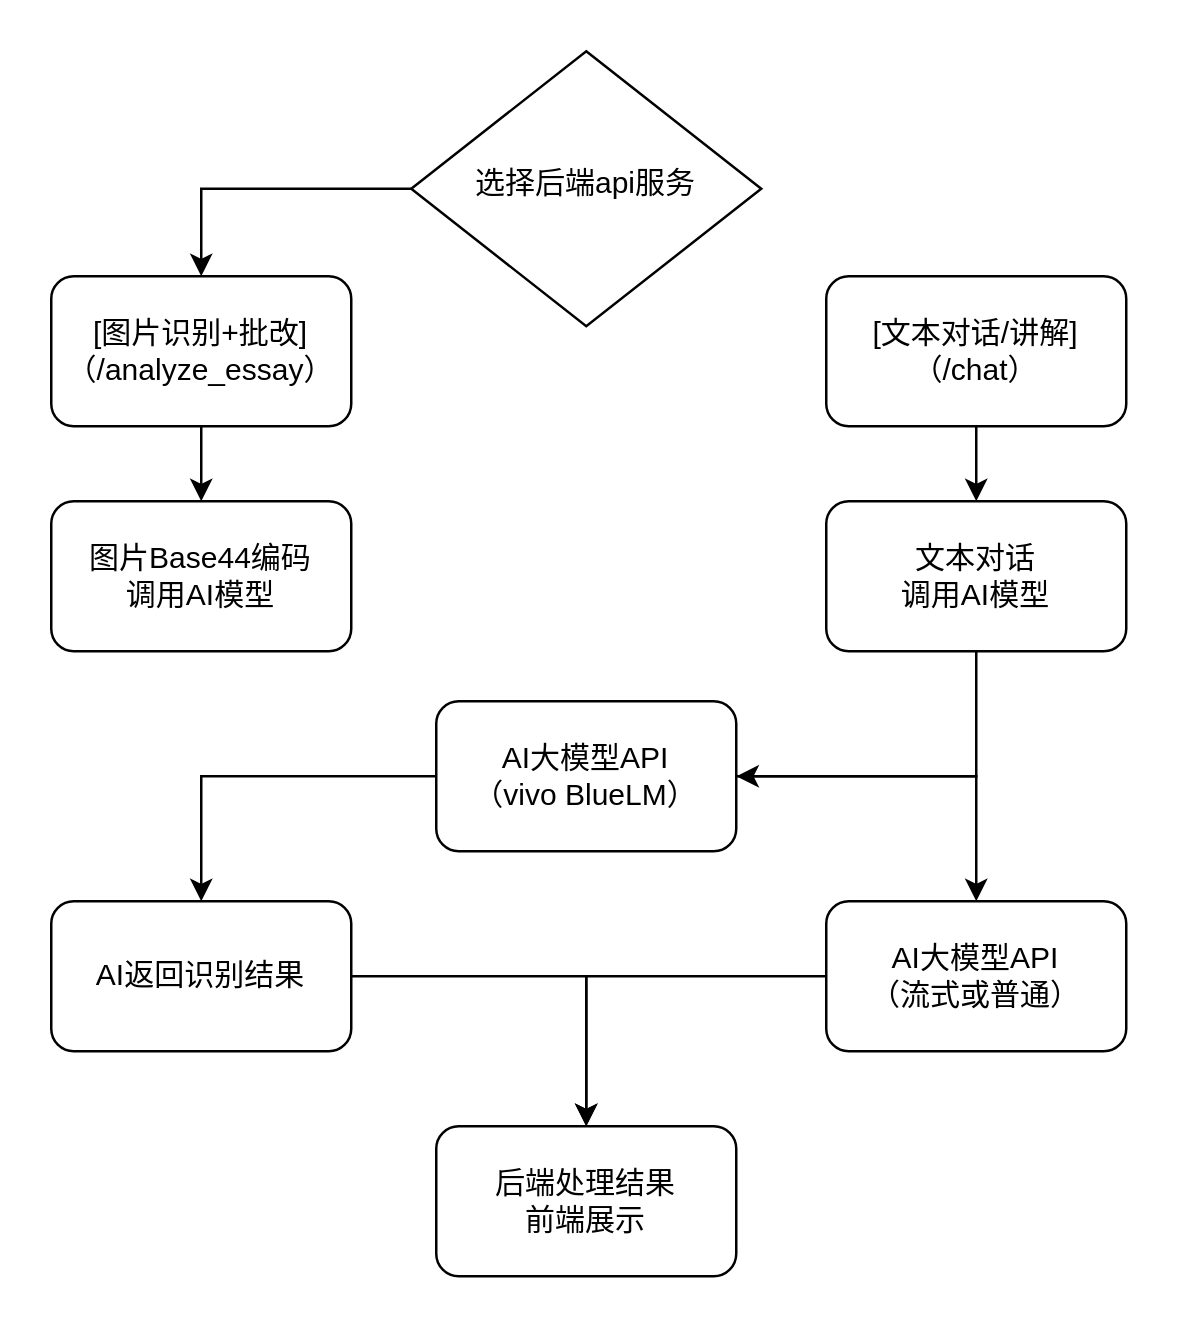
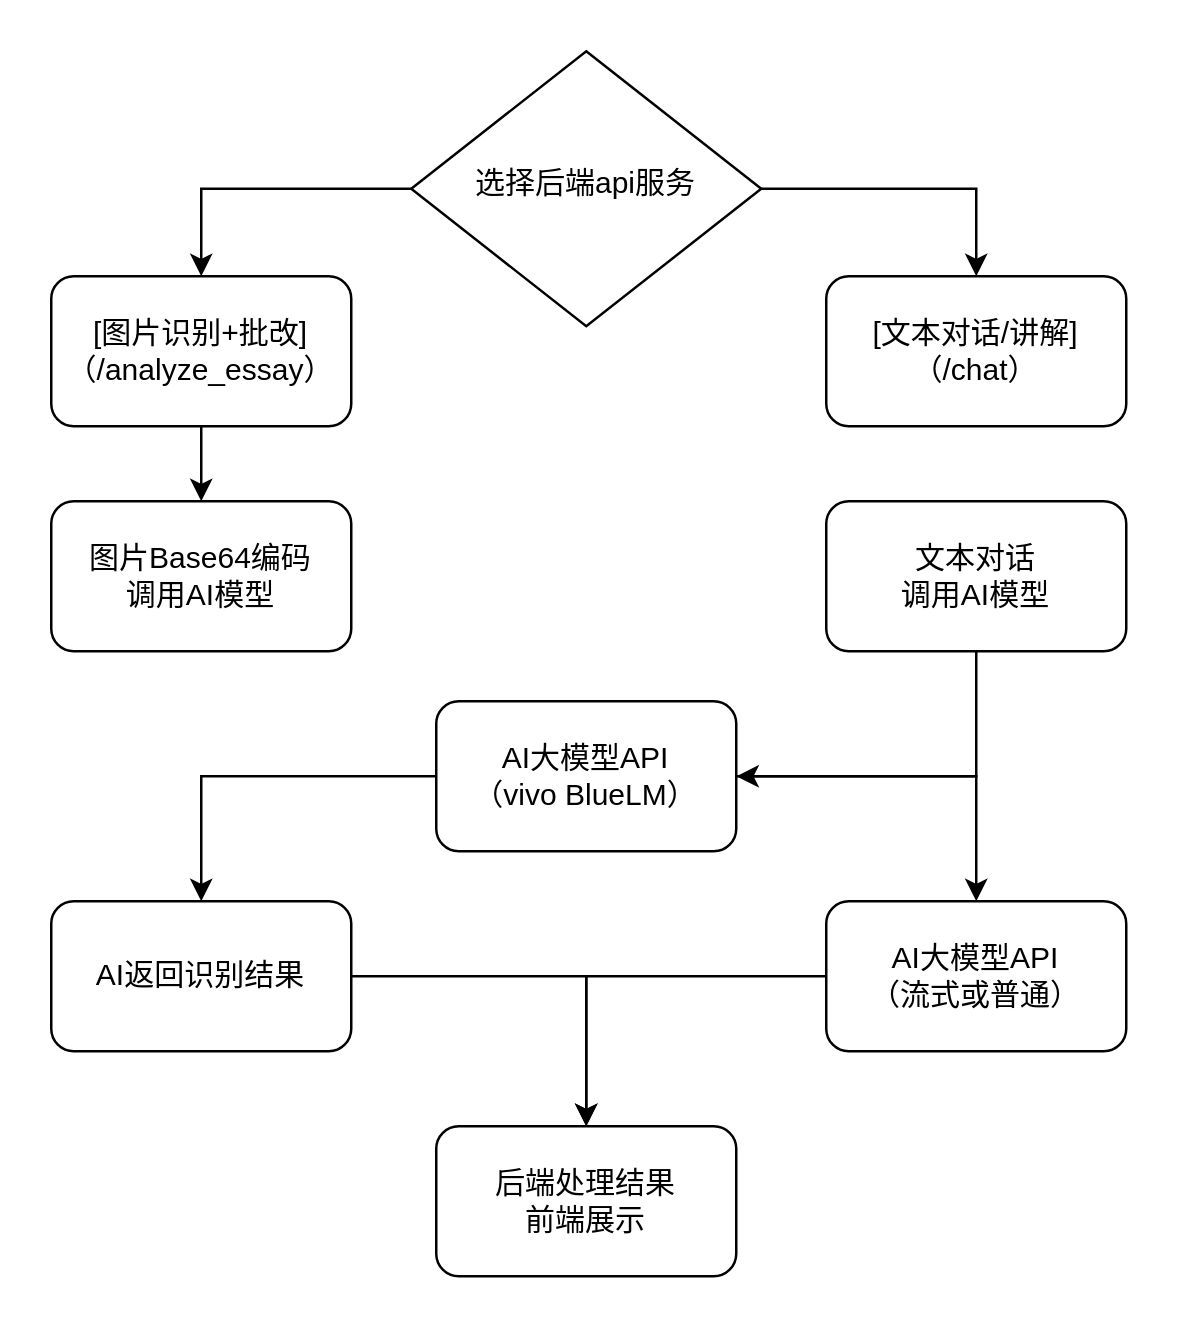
edge "选择后端api服务" -> "[文本对话/讲解]（/chat）": added
edge "[文本对话/讲解]（/chat）" -> "文本对话 调用AI模型": removed
node "图片Base44编码 调用AI模型": label "图片Base44编码 调用AI模型" -> "图片Base64编码 调用AI模型"
